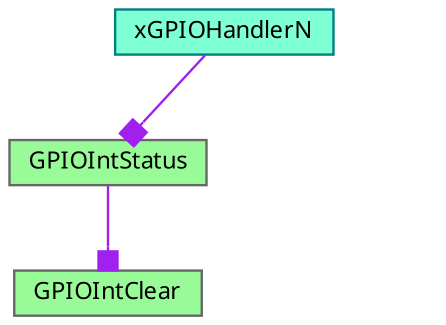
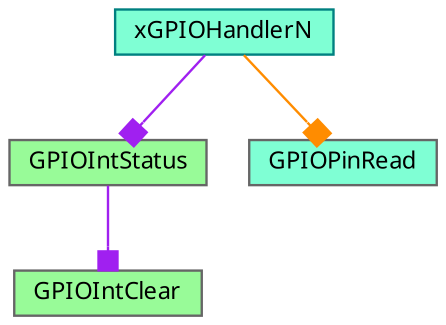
node "GPIOPinRead": added
